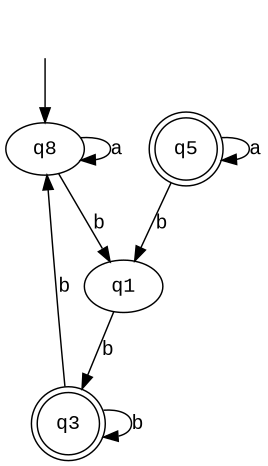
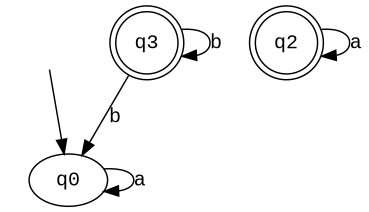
node "q8": label "q8" -> "q0"
node "q5": label "q5" -> "q2"
node "q1": removed
